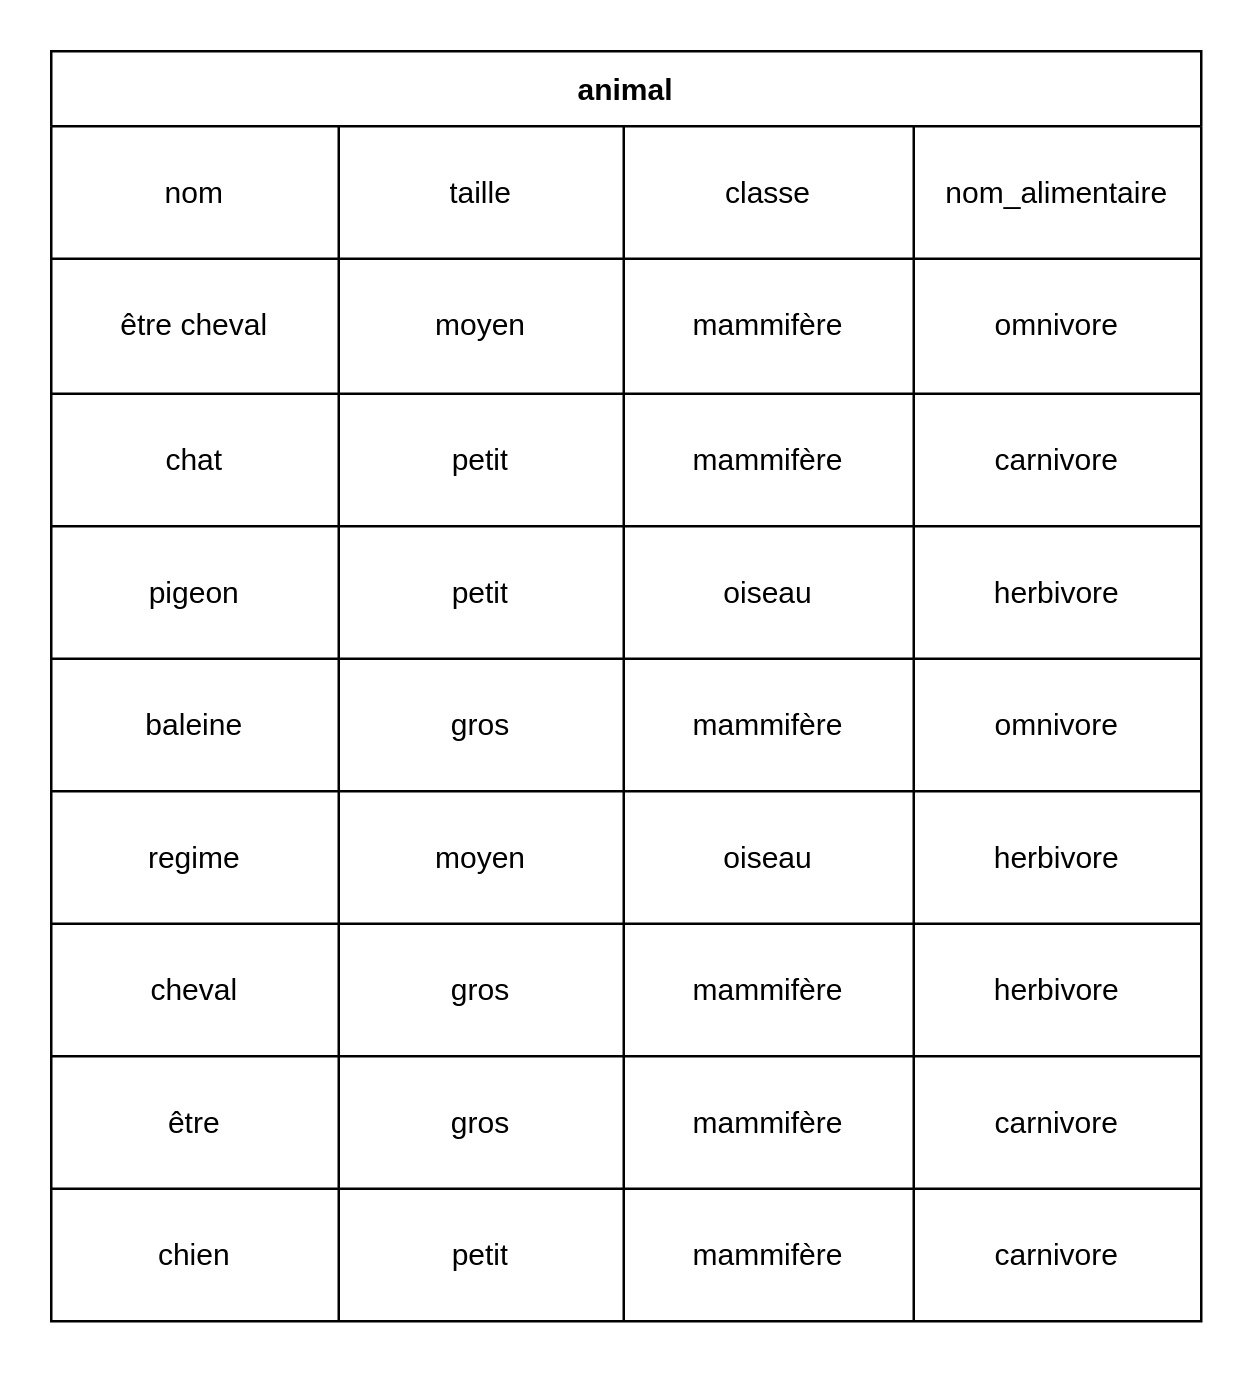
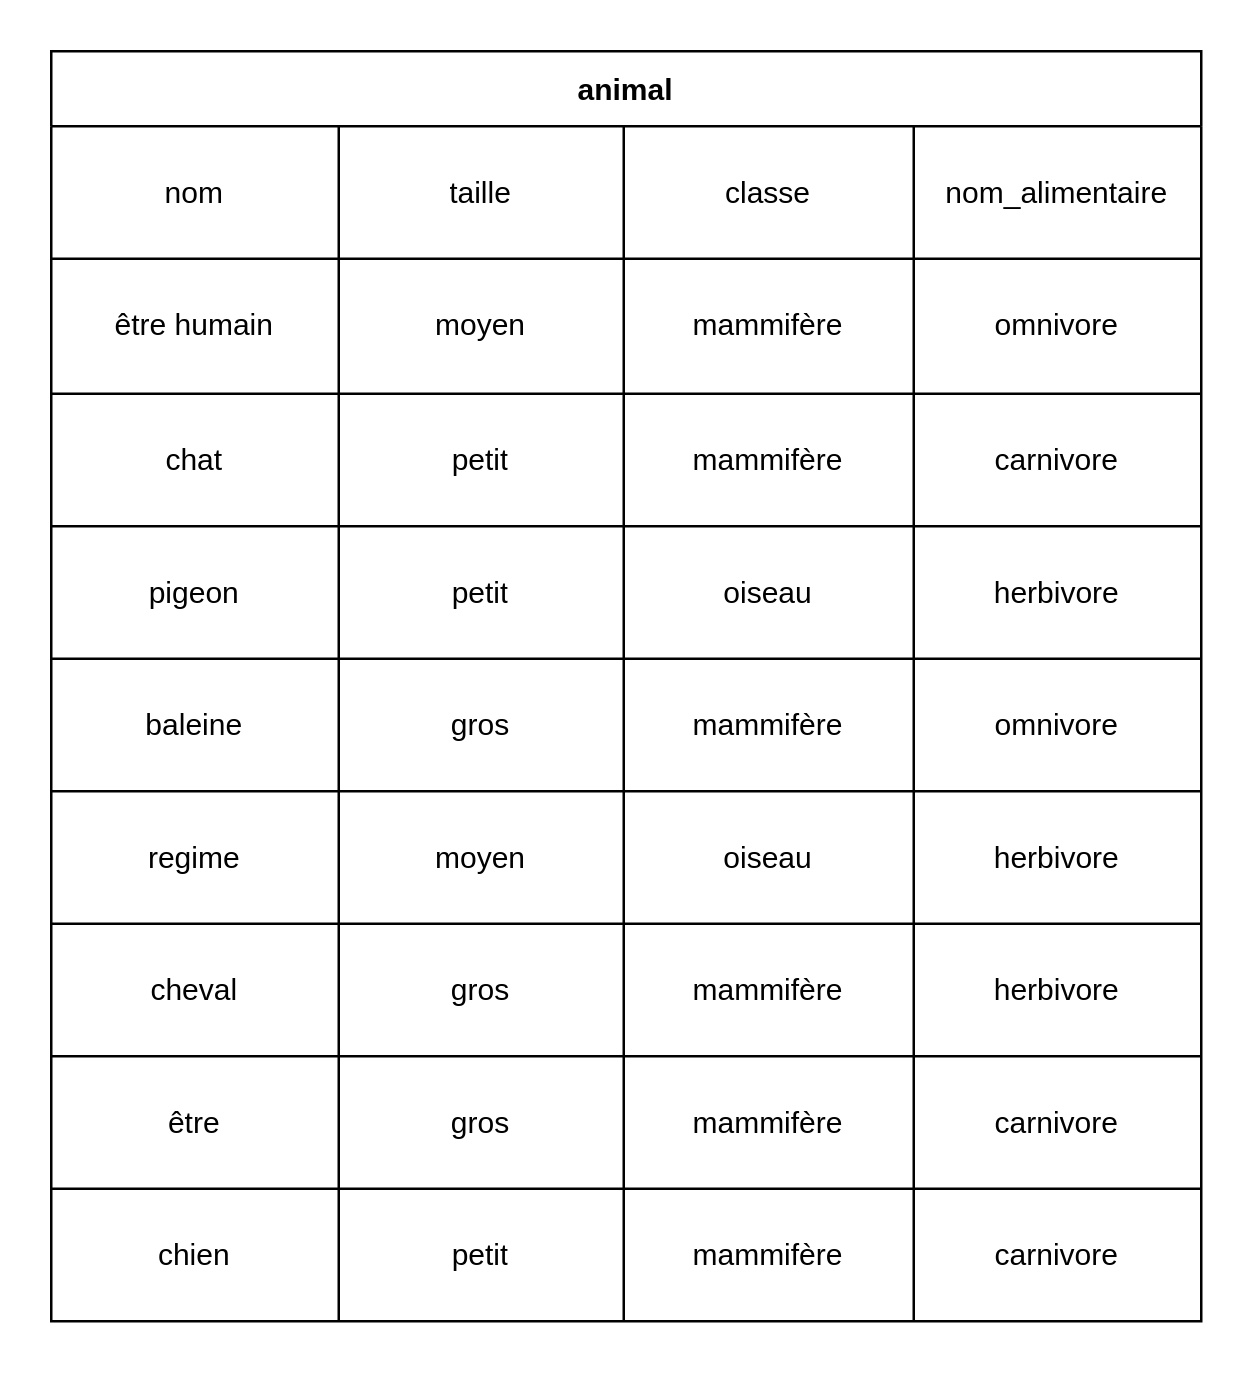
node "être cheval": label "être cheval" -> "être humain"
